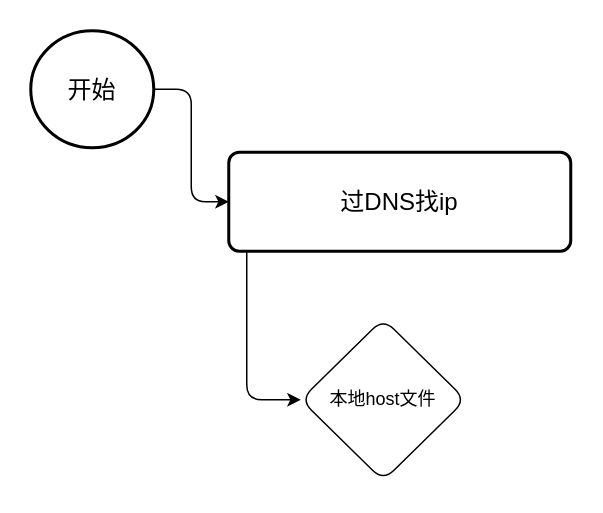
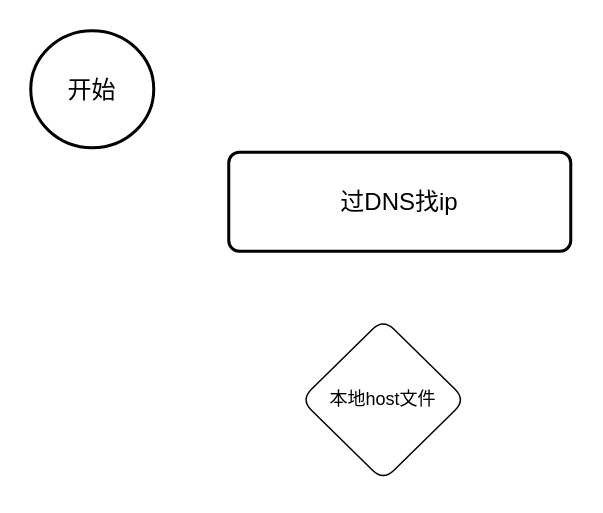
edge "开始" -> "过DNS找ip": removed
edge "过DNS找ip" -> "本地host文件": removed
